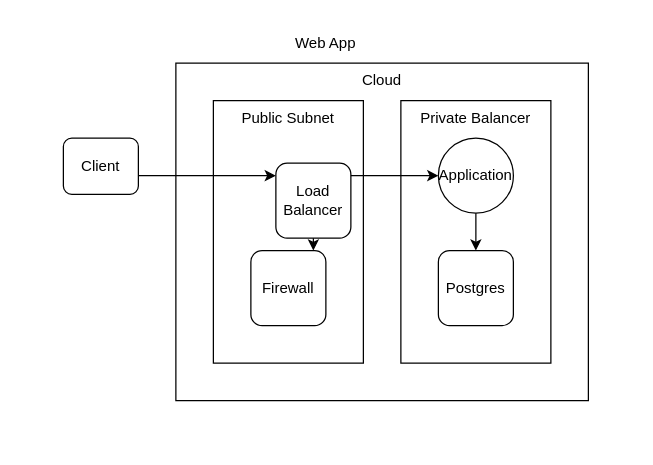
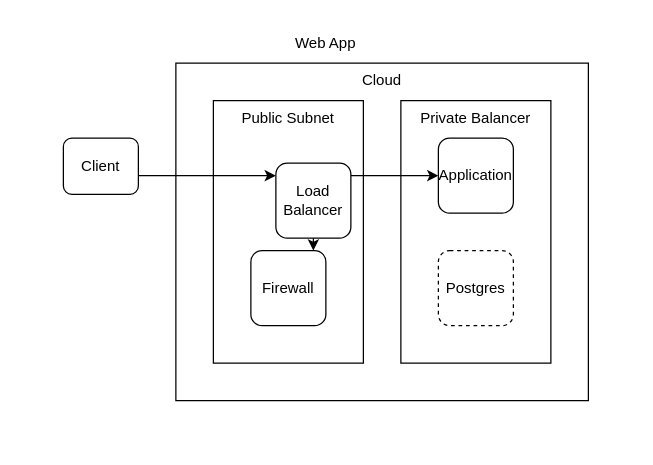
node "Application": shape ellipse -> rounded rectangle
edge "Application" -> "Postgres": removed
node "Postgres": style solid -> dashed
